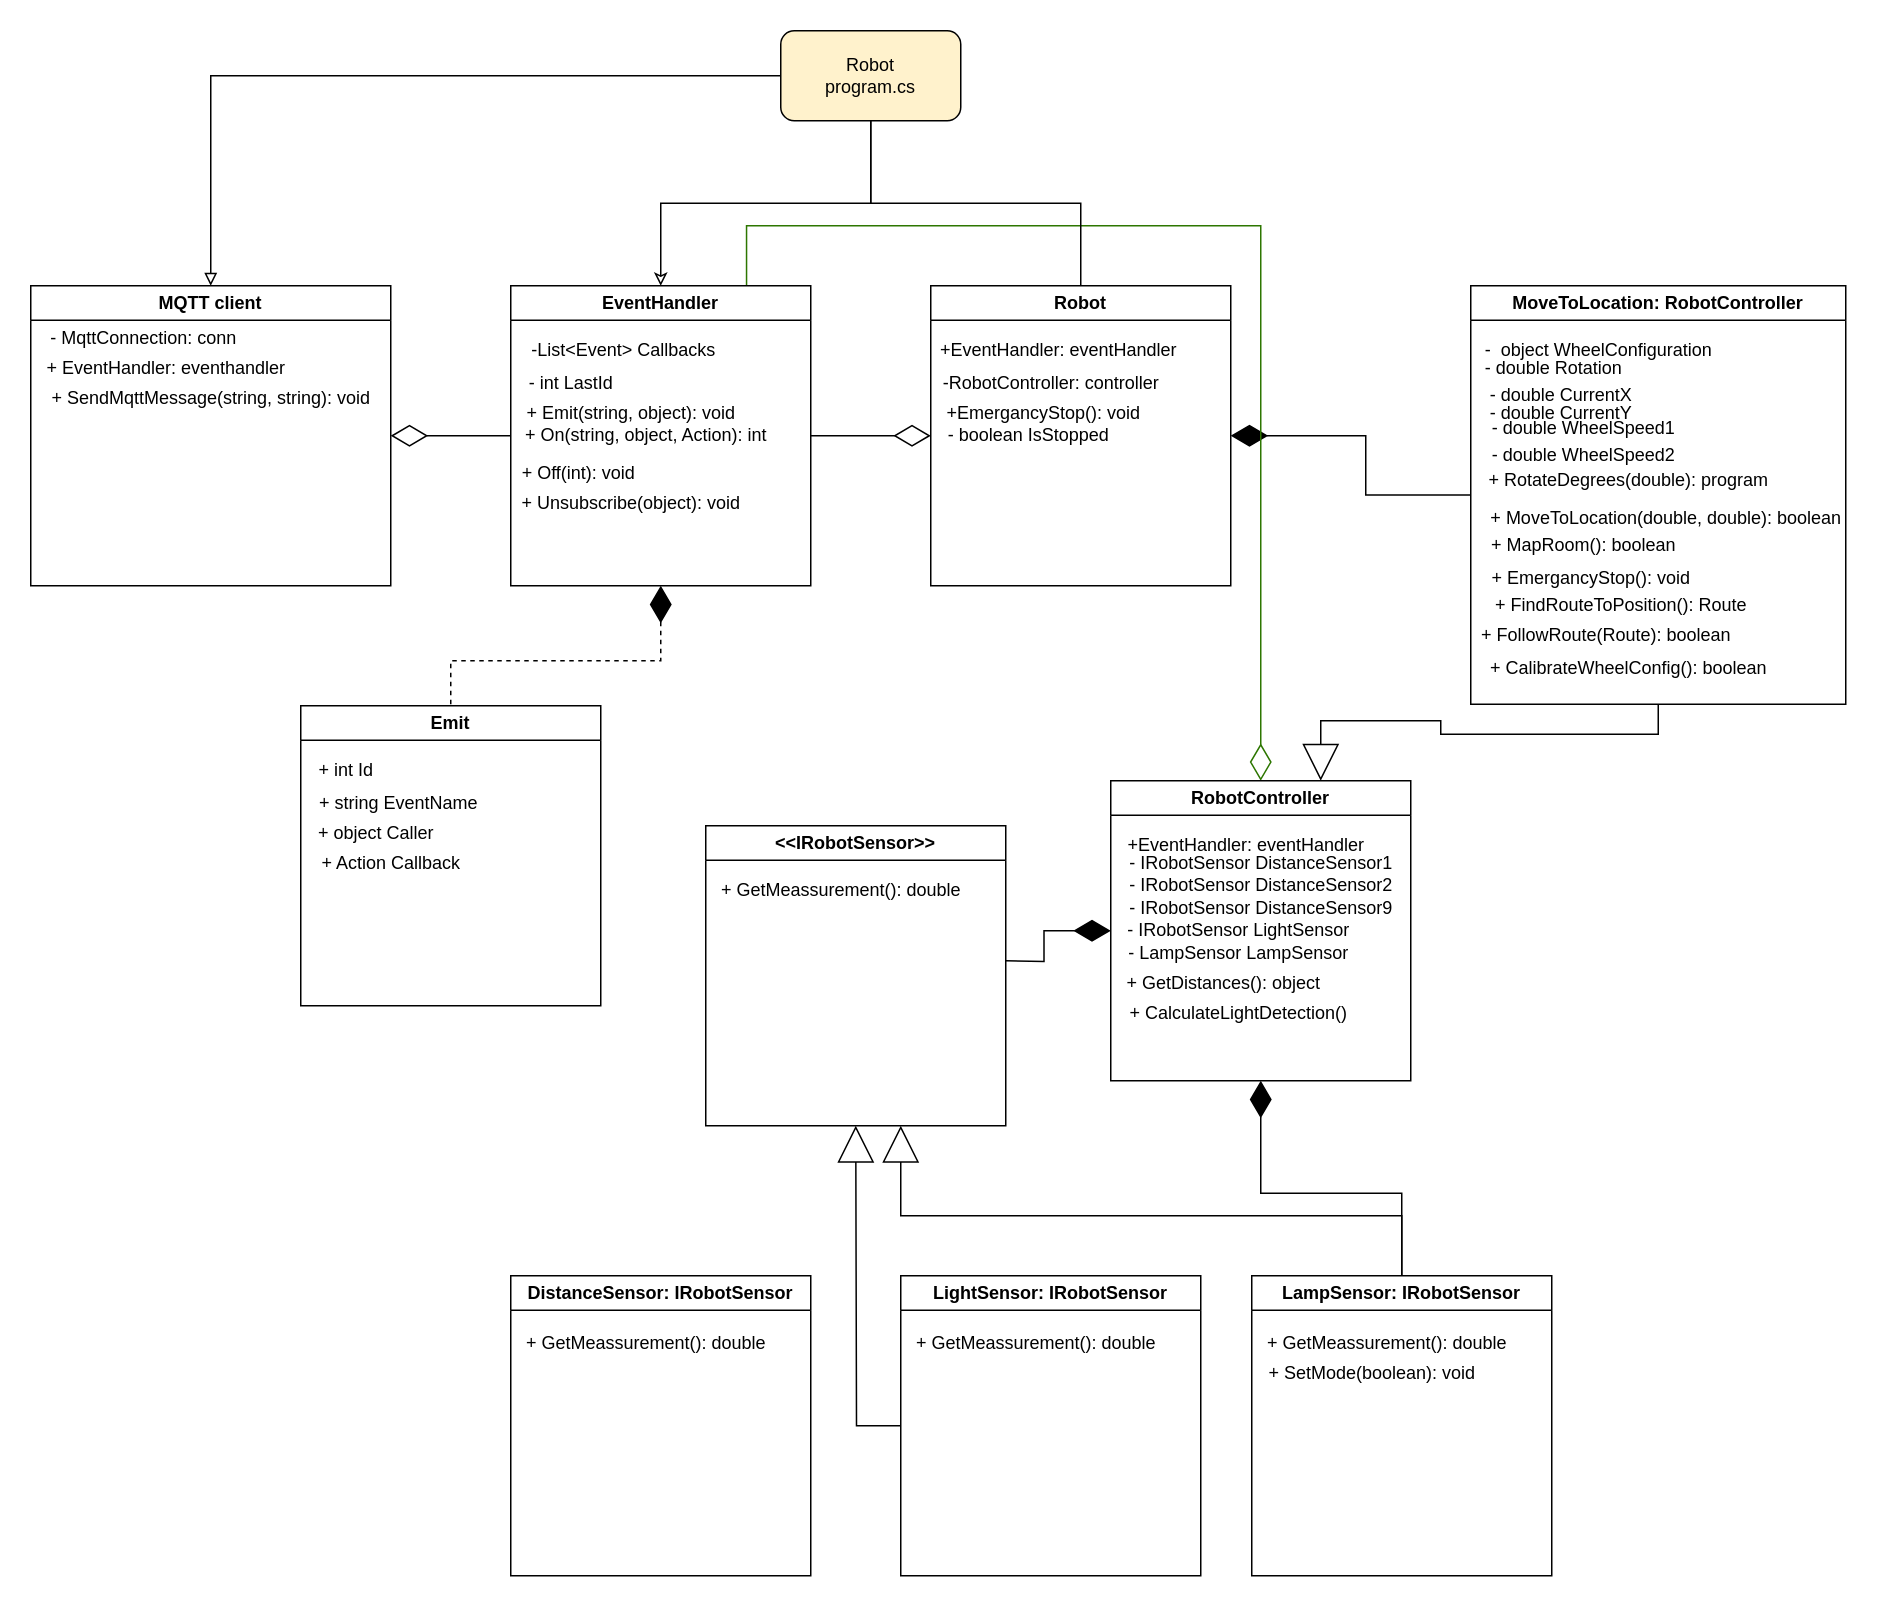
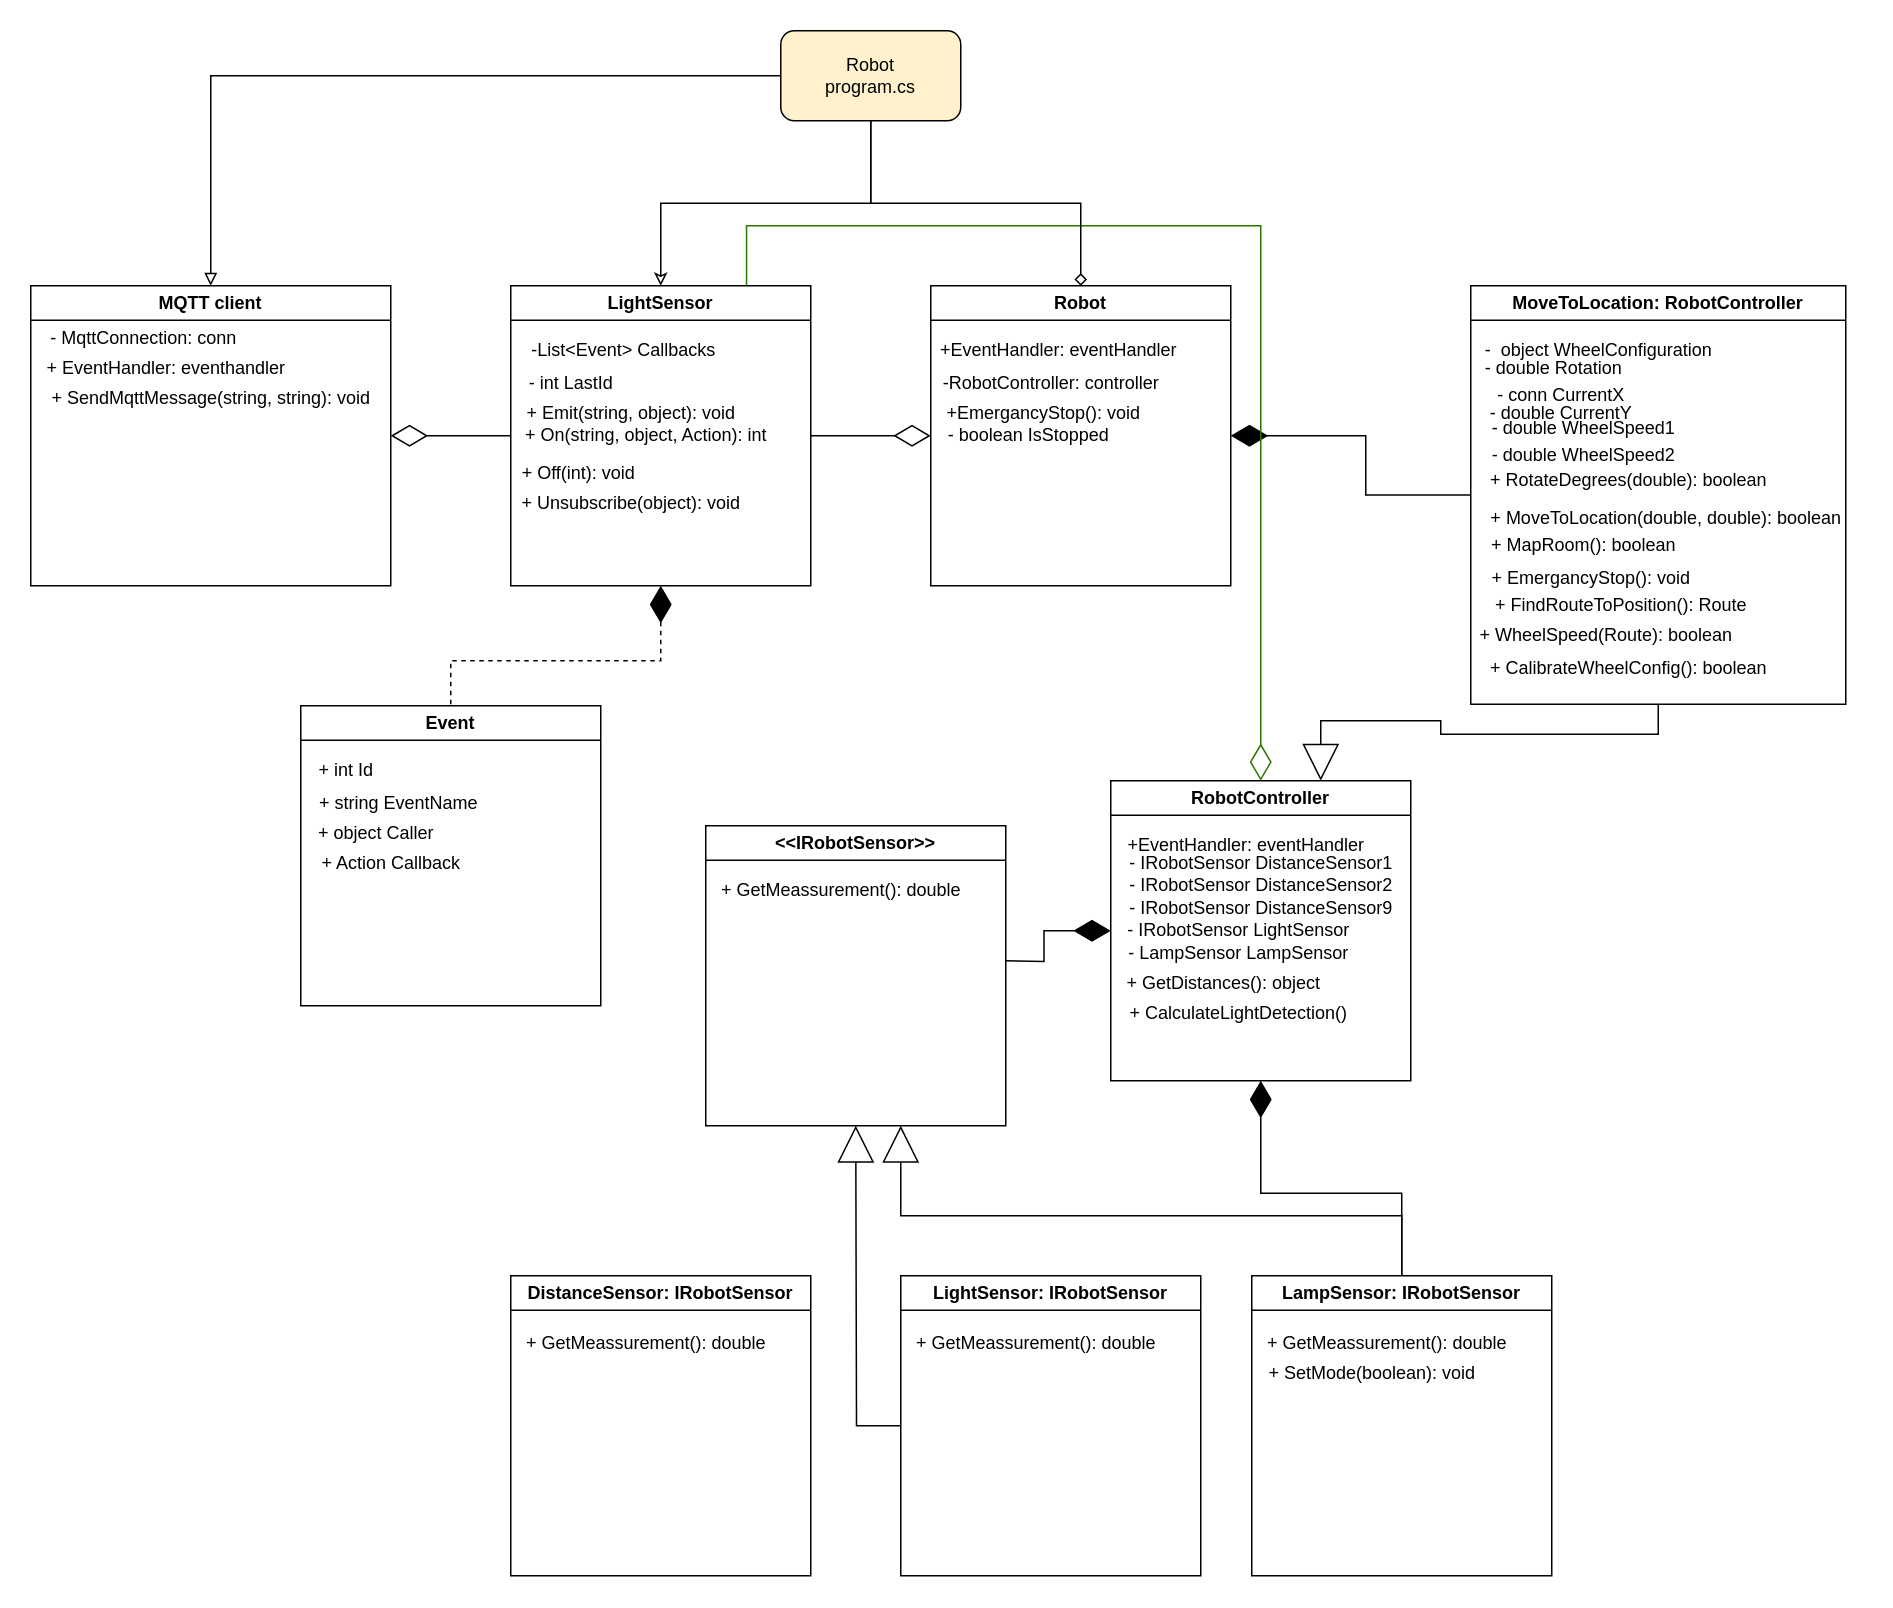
edge "Robot program.cs" -- "Robot": arrowhead none -> diamond
node "EventHandler": label "EventHandler" -> "LightSensor"
node "- double CurrentX": label "- double CurrentX" -> "- conn CurrentX"
node "+ RotateDegrees(double): program": label "+ RotateDegrees(double): program" -> "+ RotateDegrees(double): boolean"
node "+ FollowRoute(Route): boolean": label "+ FollowRoute(Route): boolean" -> "+ WheelSpeed(Route): boolean"
node "Emit": label "Emit" -> "Event"
